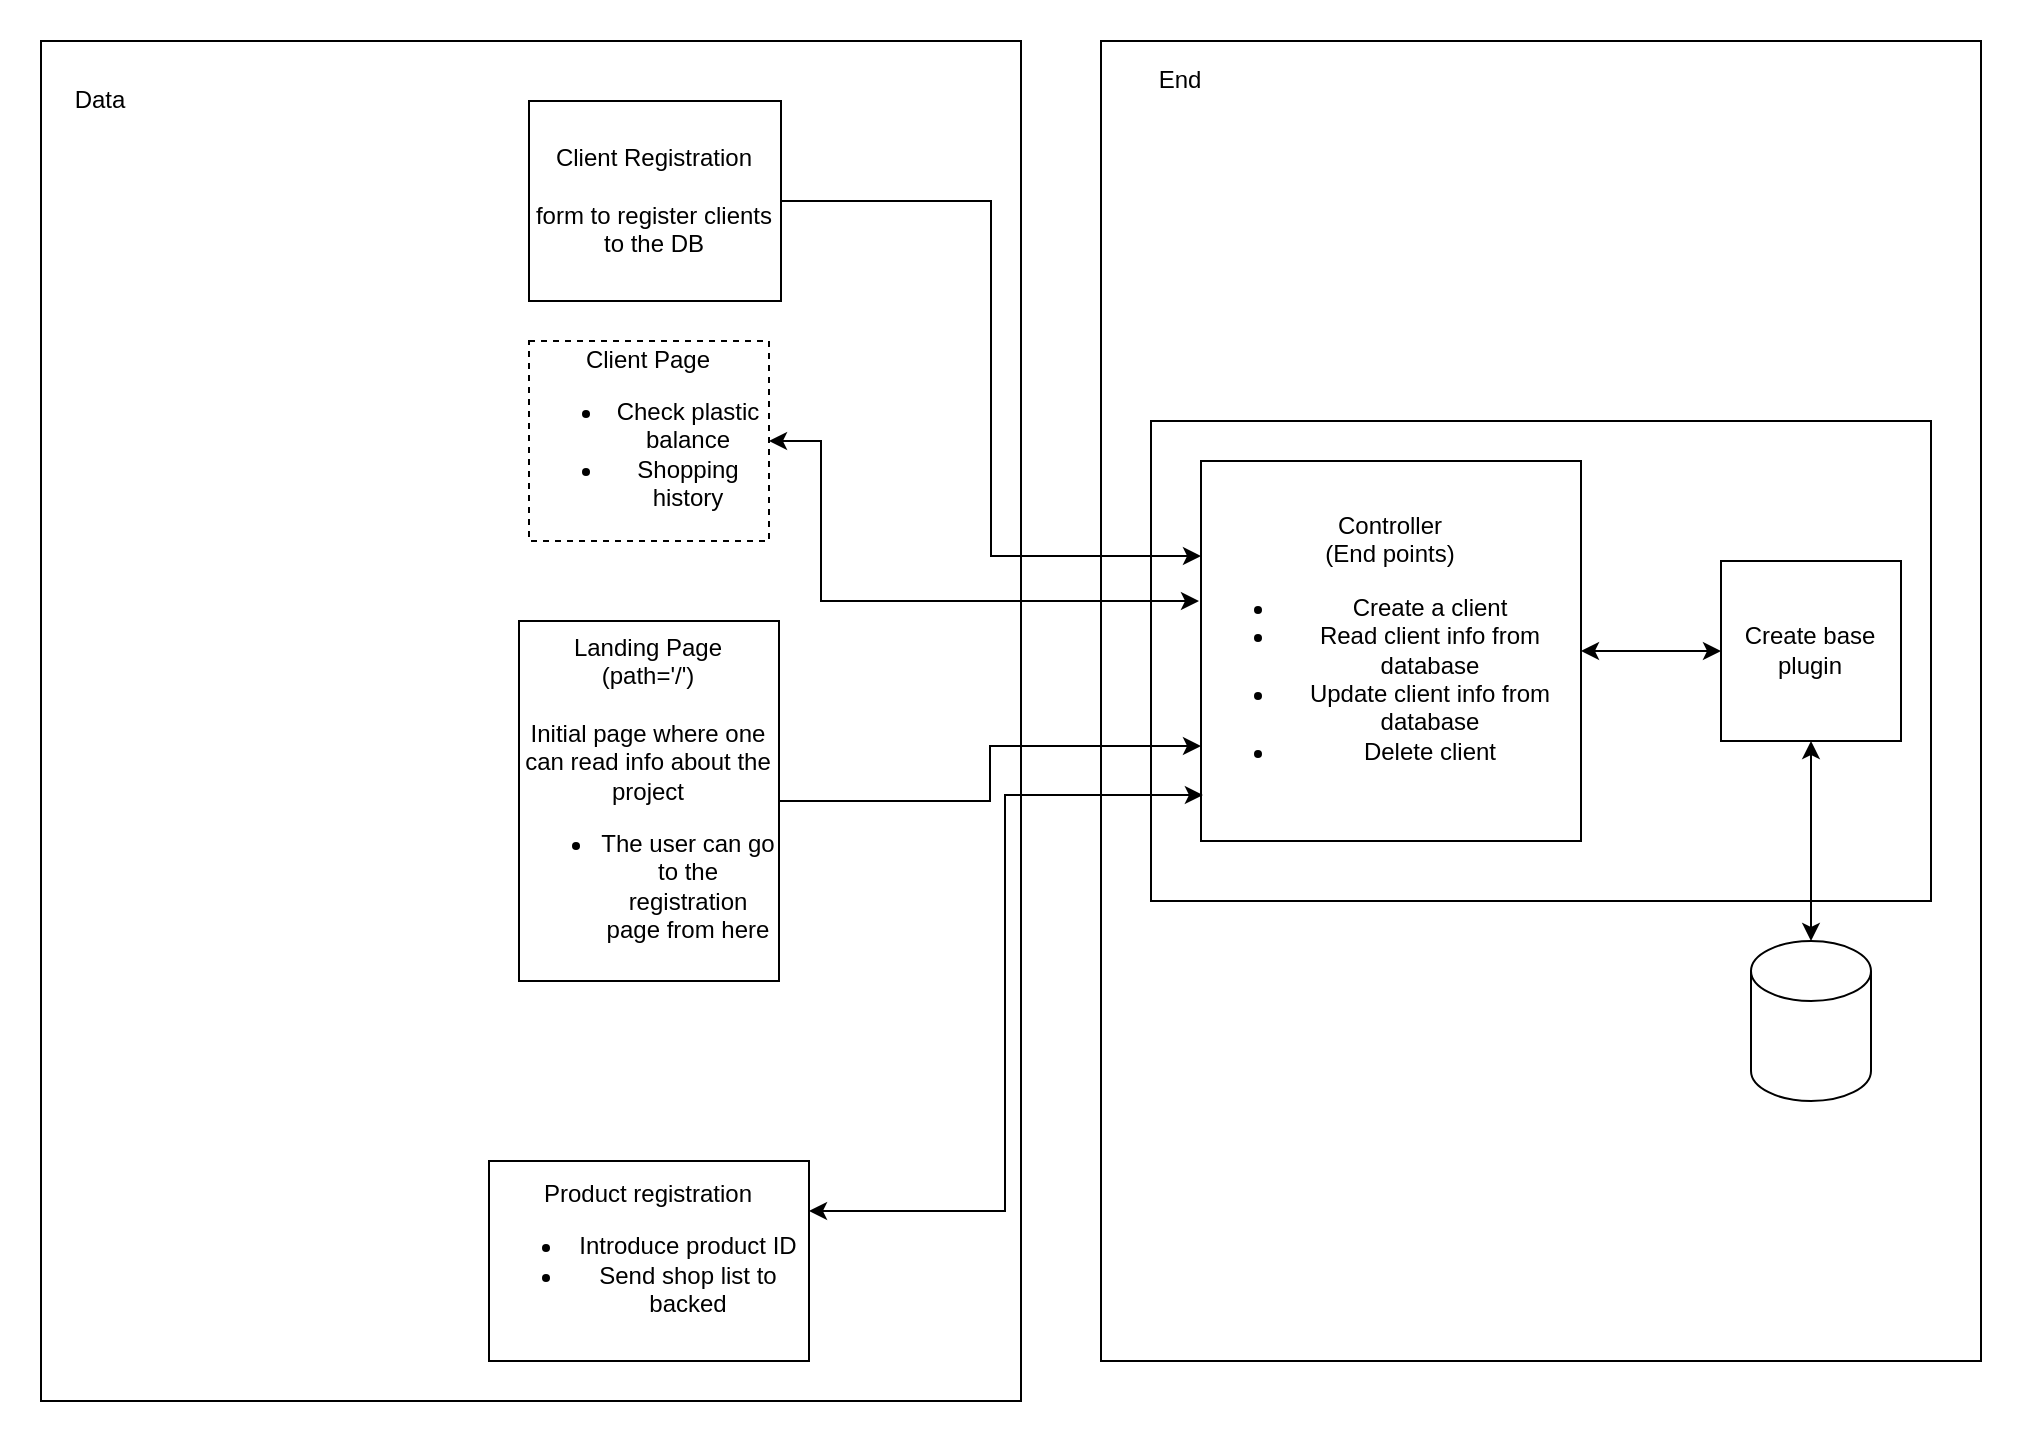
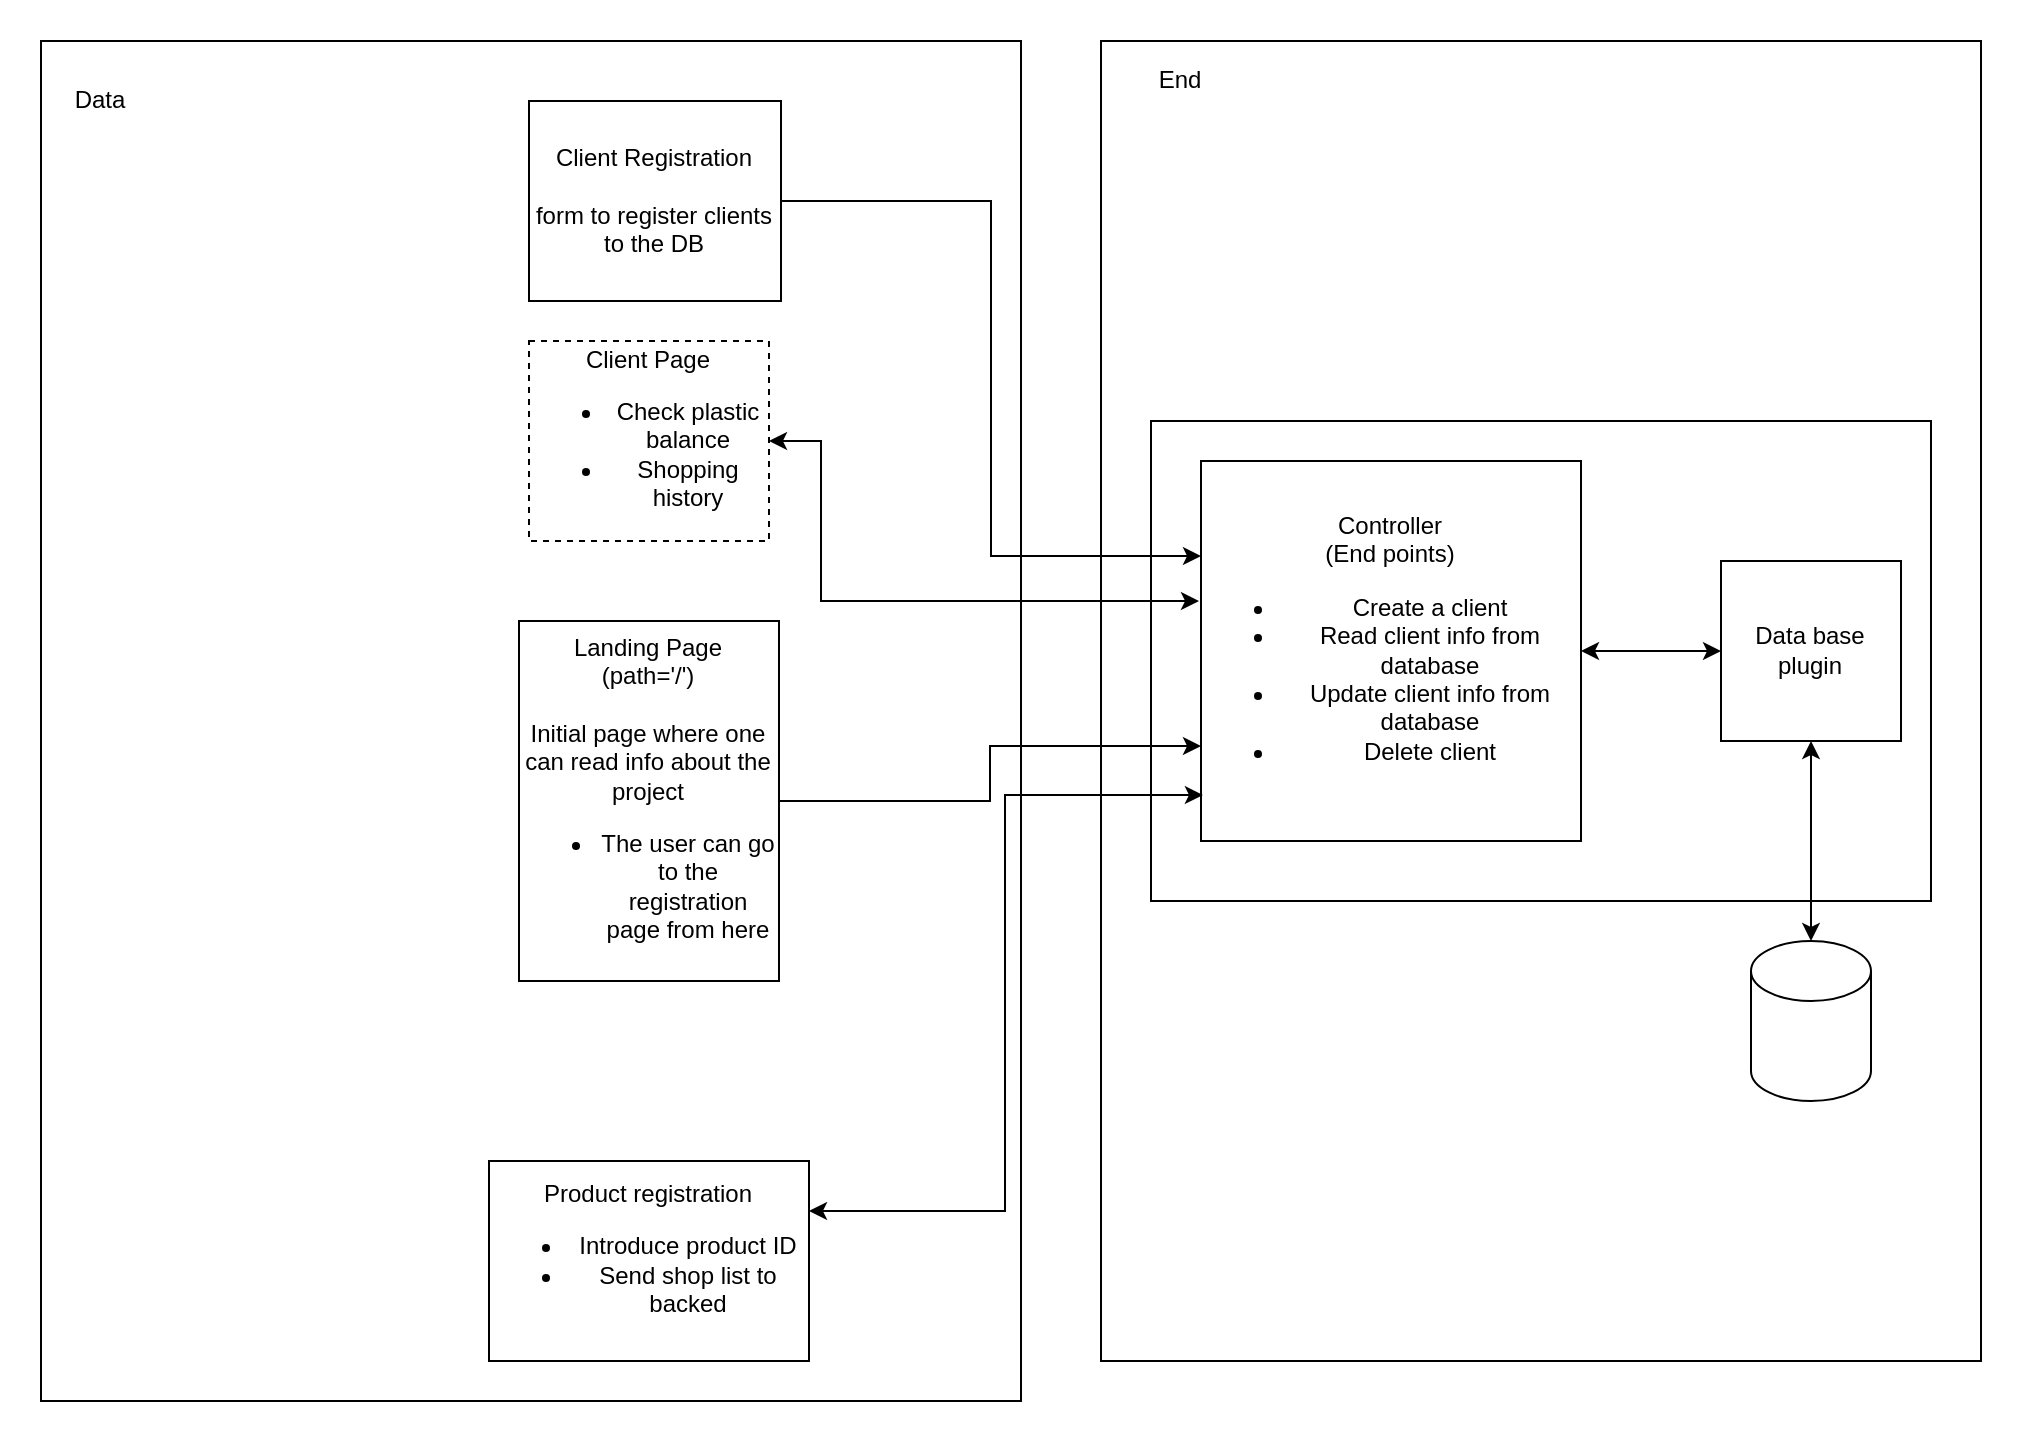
node "Create base plugin": label "Create base plugin" -> "Data base plugin"
